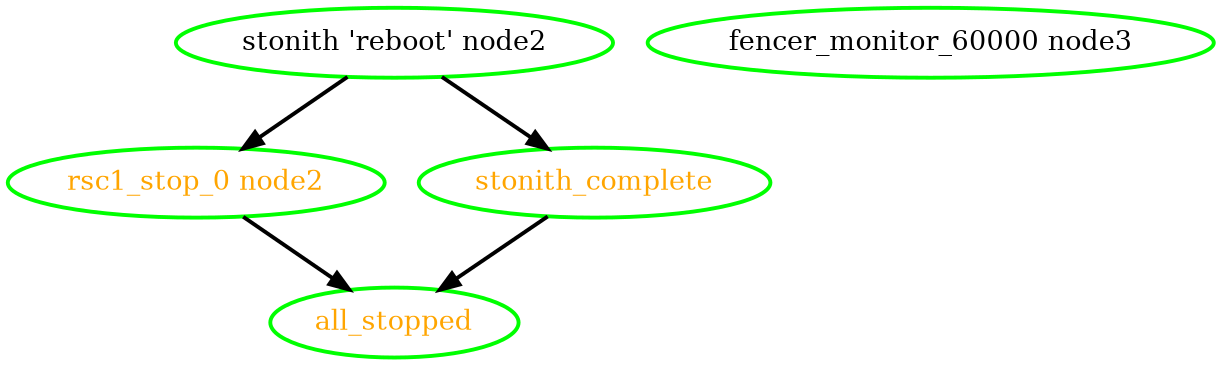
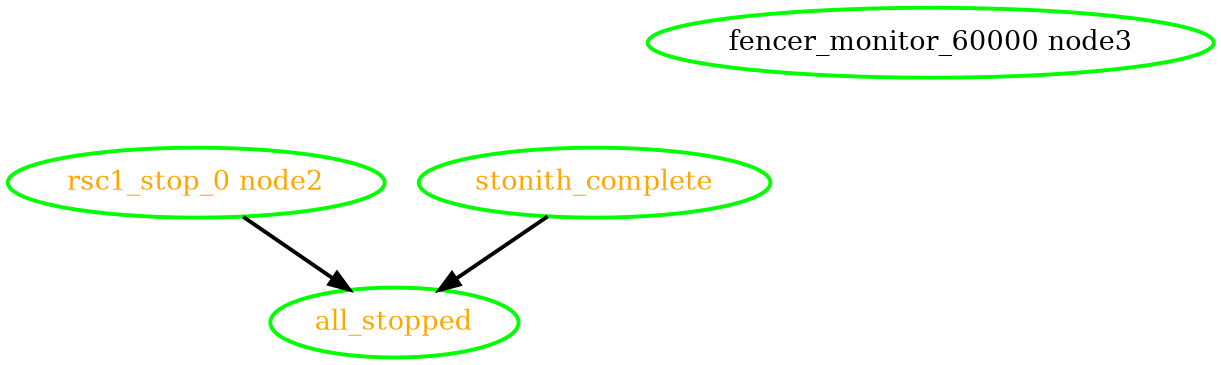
node "stonith 'reboot' node2": removed
